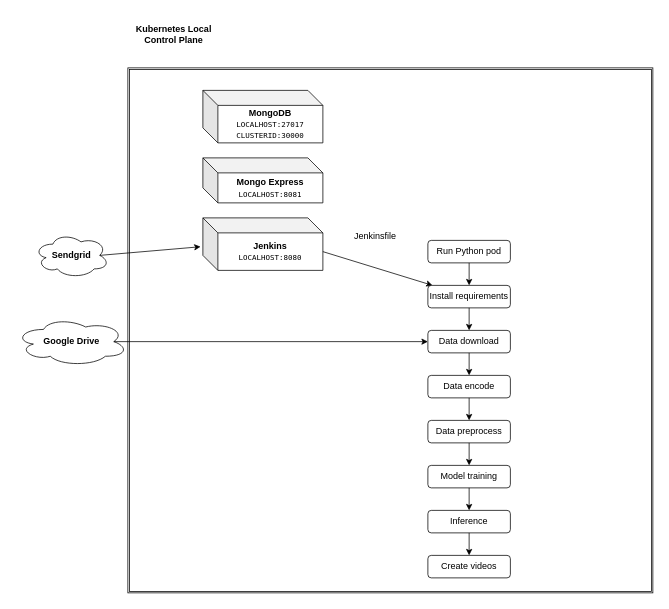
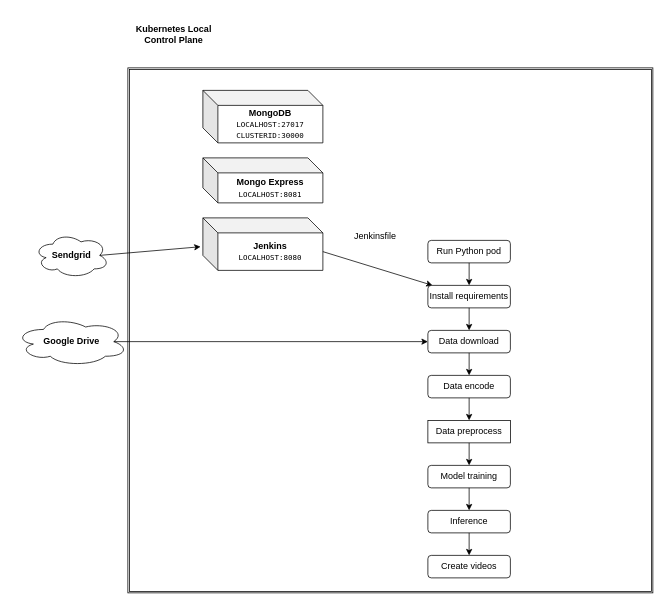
node "Data preprocess": shape rounded rectangle -> rectangle
